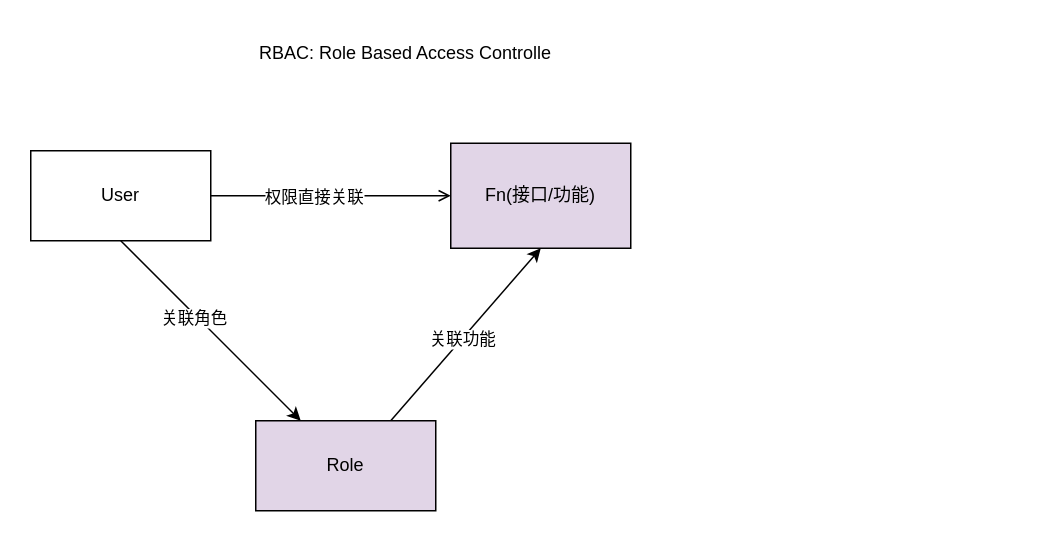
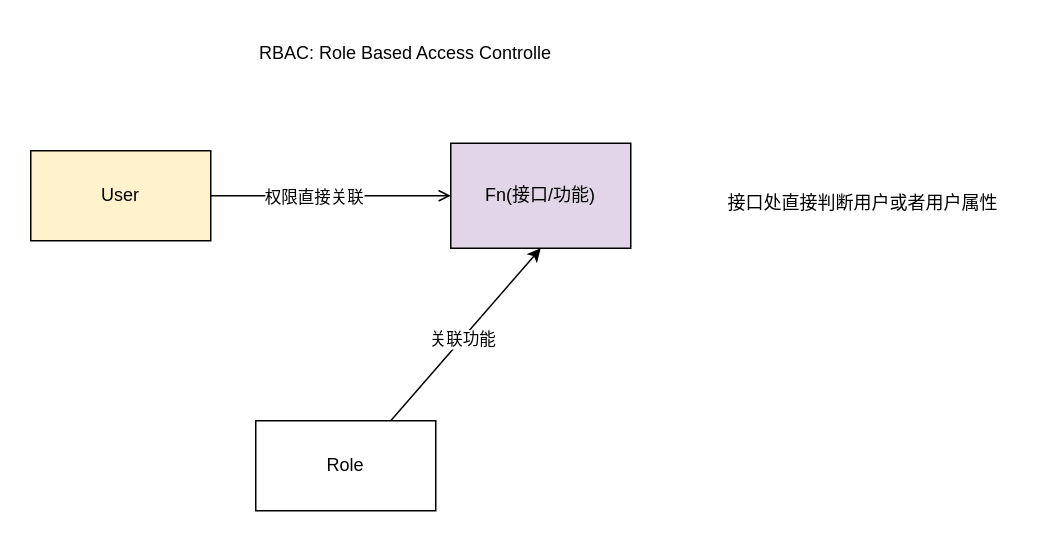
node "User": fillcolor #ffffff -> #fff2cc
node "接口处直接判断用户或者用户属性": added
edge "User" -> "Role": removed, label "关联角色"
node "Role": fillcolor #e1d5e7 -> #ffffff
